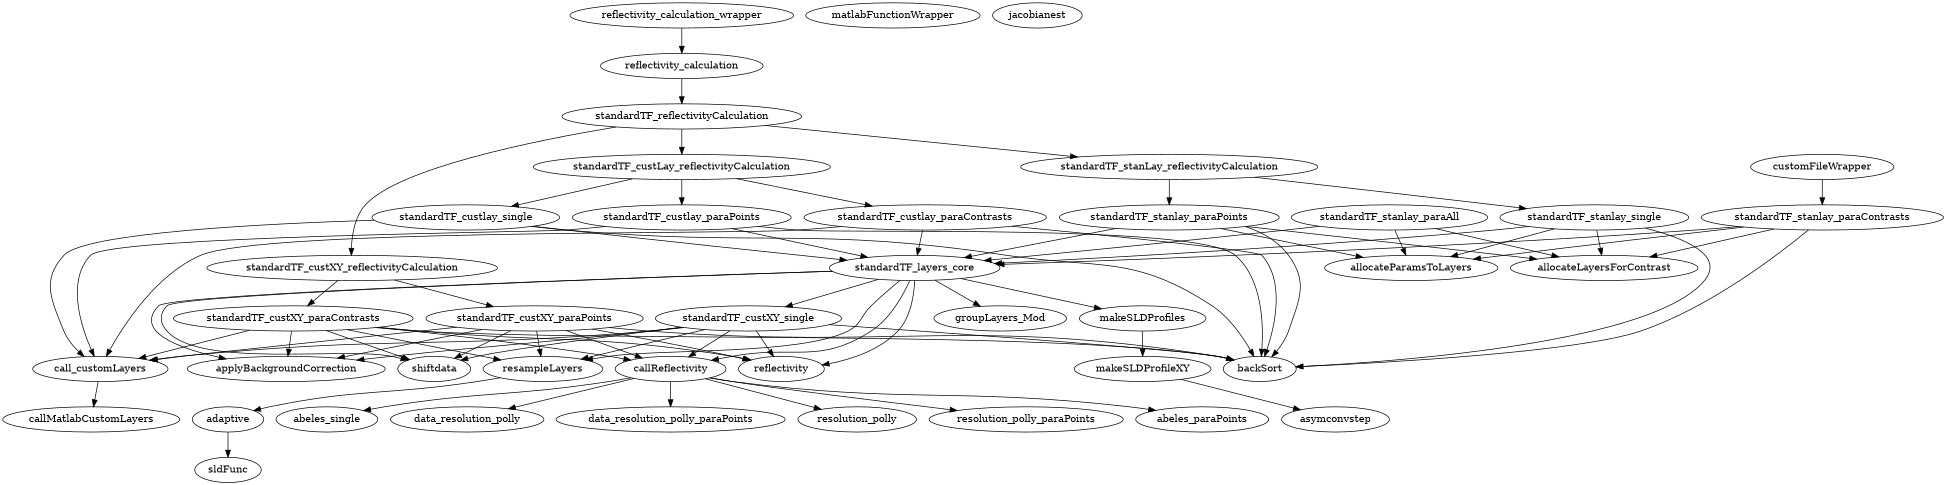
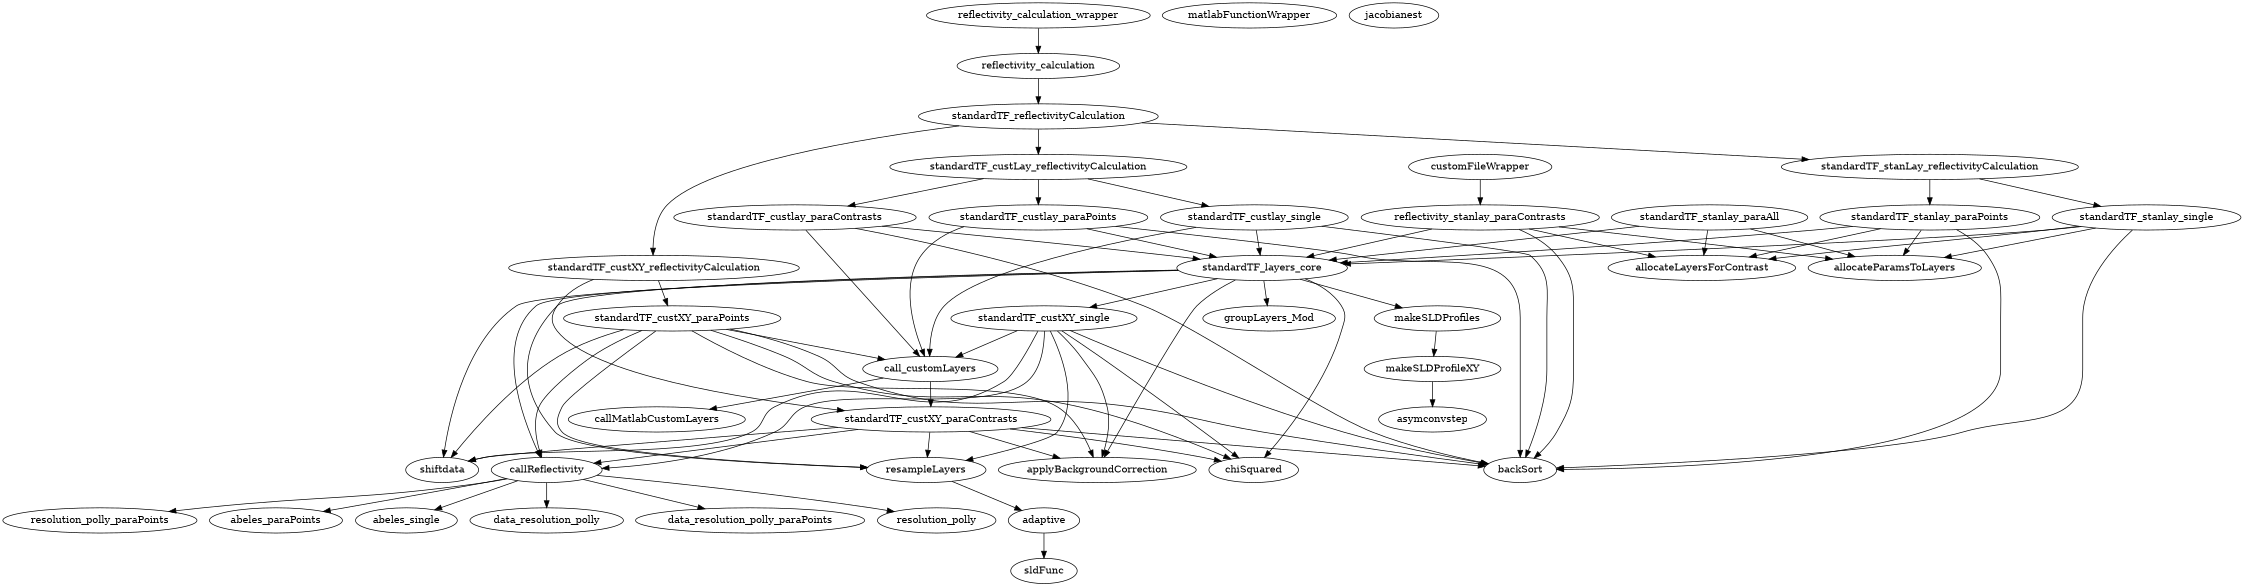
node "standardTF_stanlay_paraContrasts": label "standardTF_stanlay_paraContrasts" -> "reflectivity_stanlay_paraContrasts"
edge "standardTF_custXY_paraContrasts" -> "call_customLayers": reversed
node "reflectivity": label "reflectivity" -> "chiSquared"
